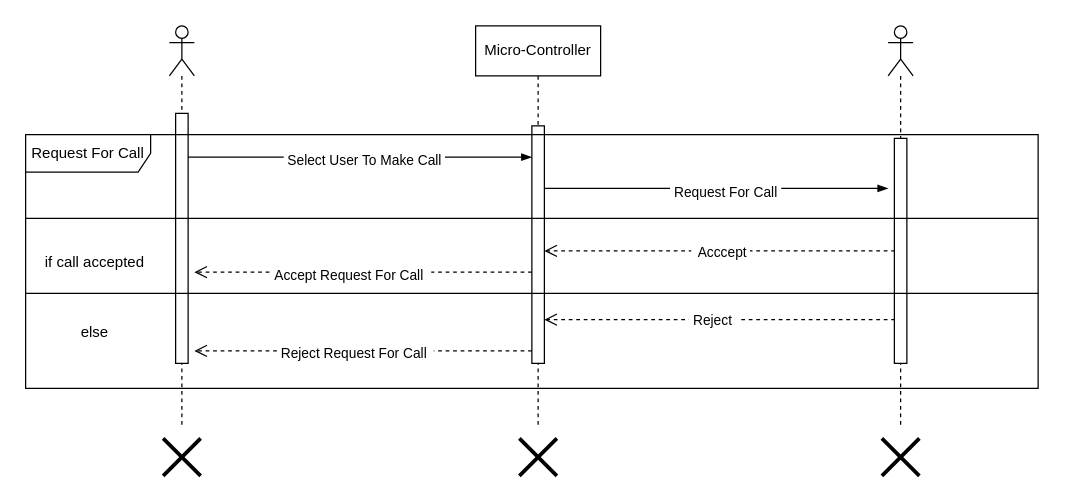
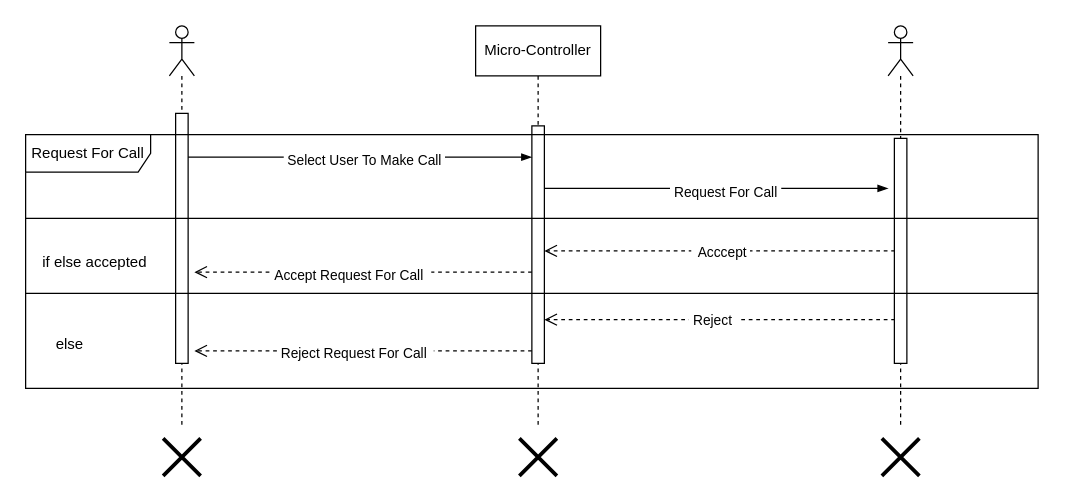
node "if call accepted": label "if call accepted" -> "if else accepted"
node "else": moved (94, 332) -> (69, 344)
